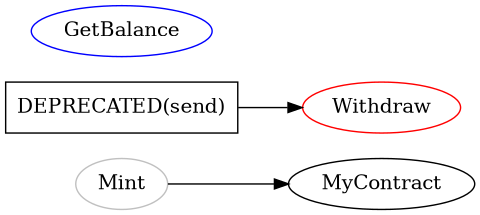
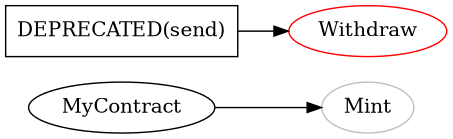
node "GetBalance": removed
edge "Mint" -> "MyContract": reversed
